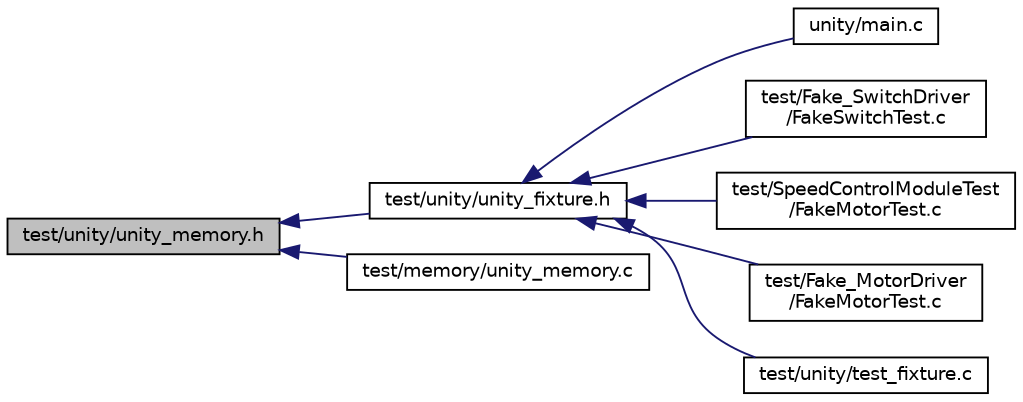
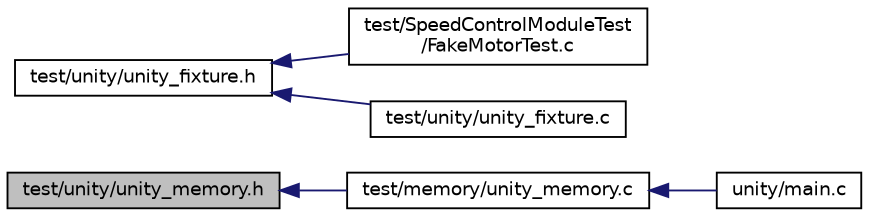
edge "unity/main.c" -> "test/unity/unity_fixture.h": now "unity/main.c" -> "test/memory/unity_memory.c"
node "test/Fake_SwitchDriver /FakeSwitchTest.c": removed
edge "test/unity/unity_fixture.h" -> "test/unity/unity_memory.h": removed
node "test/Fake_MotorDriver /FakeMotorTest.c": removed
node "test/unity/test_fixture.c": label "test/unity/test_fixture.c" -> "test/unity/unity_fixture.c"
